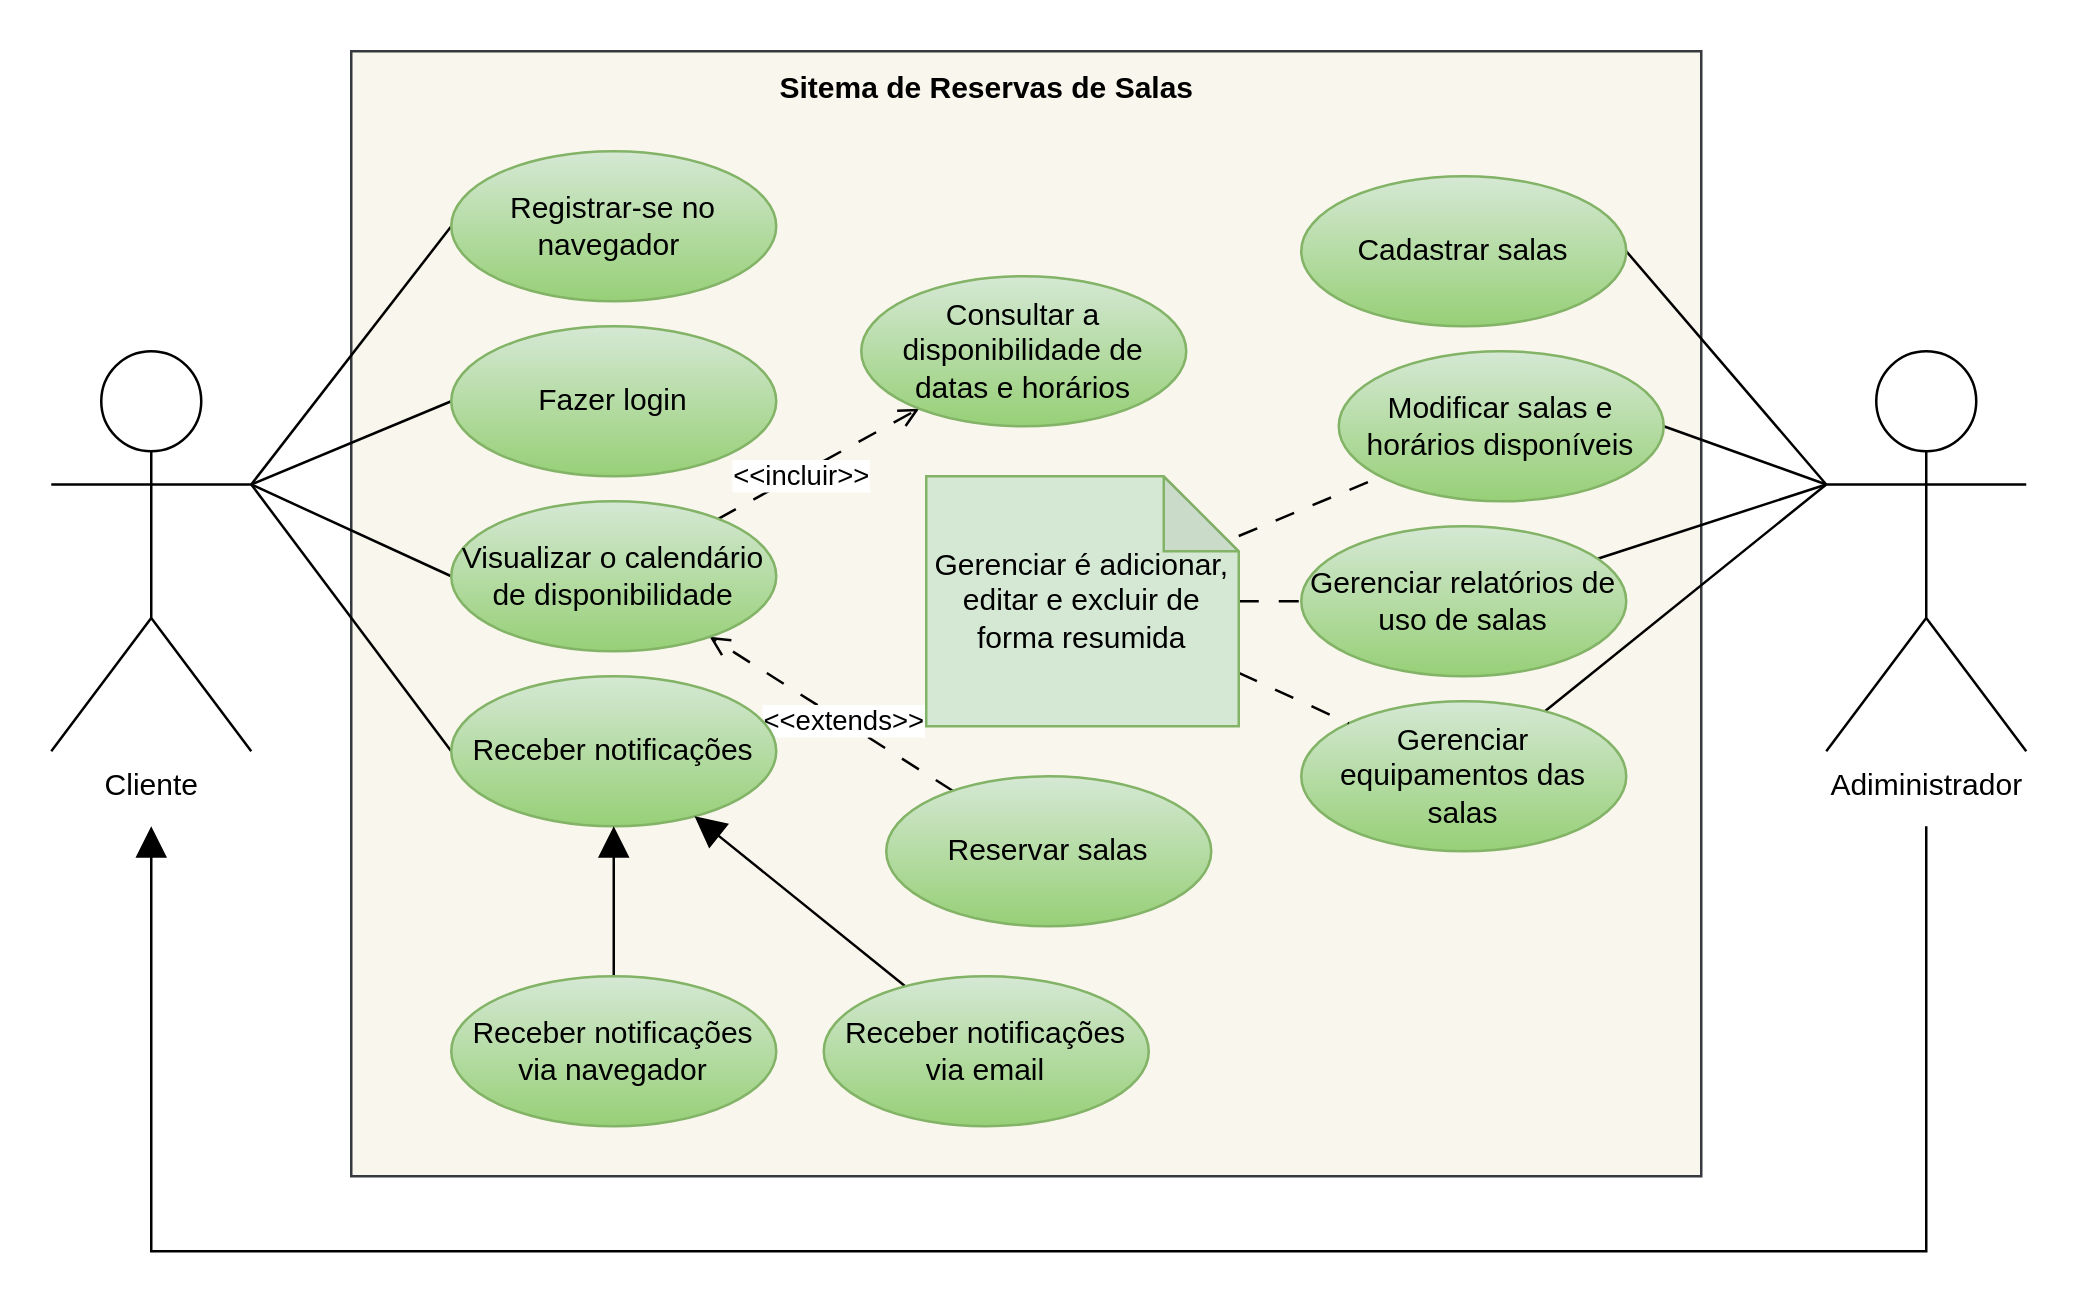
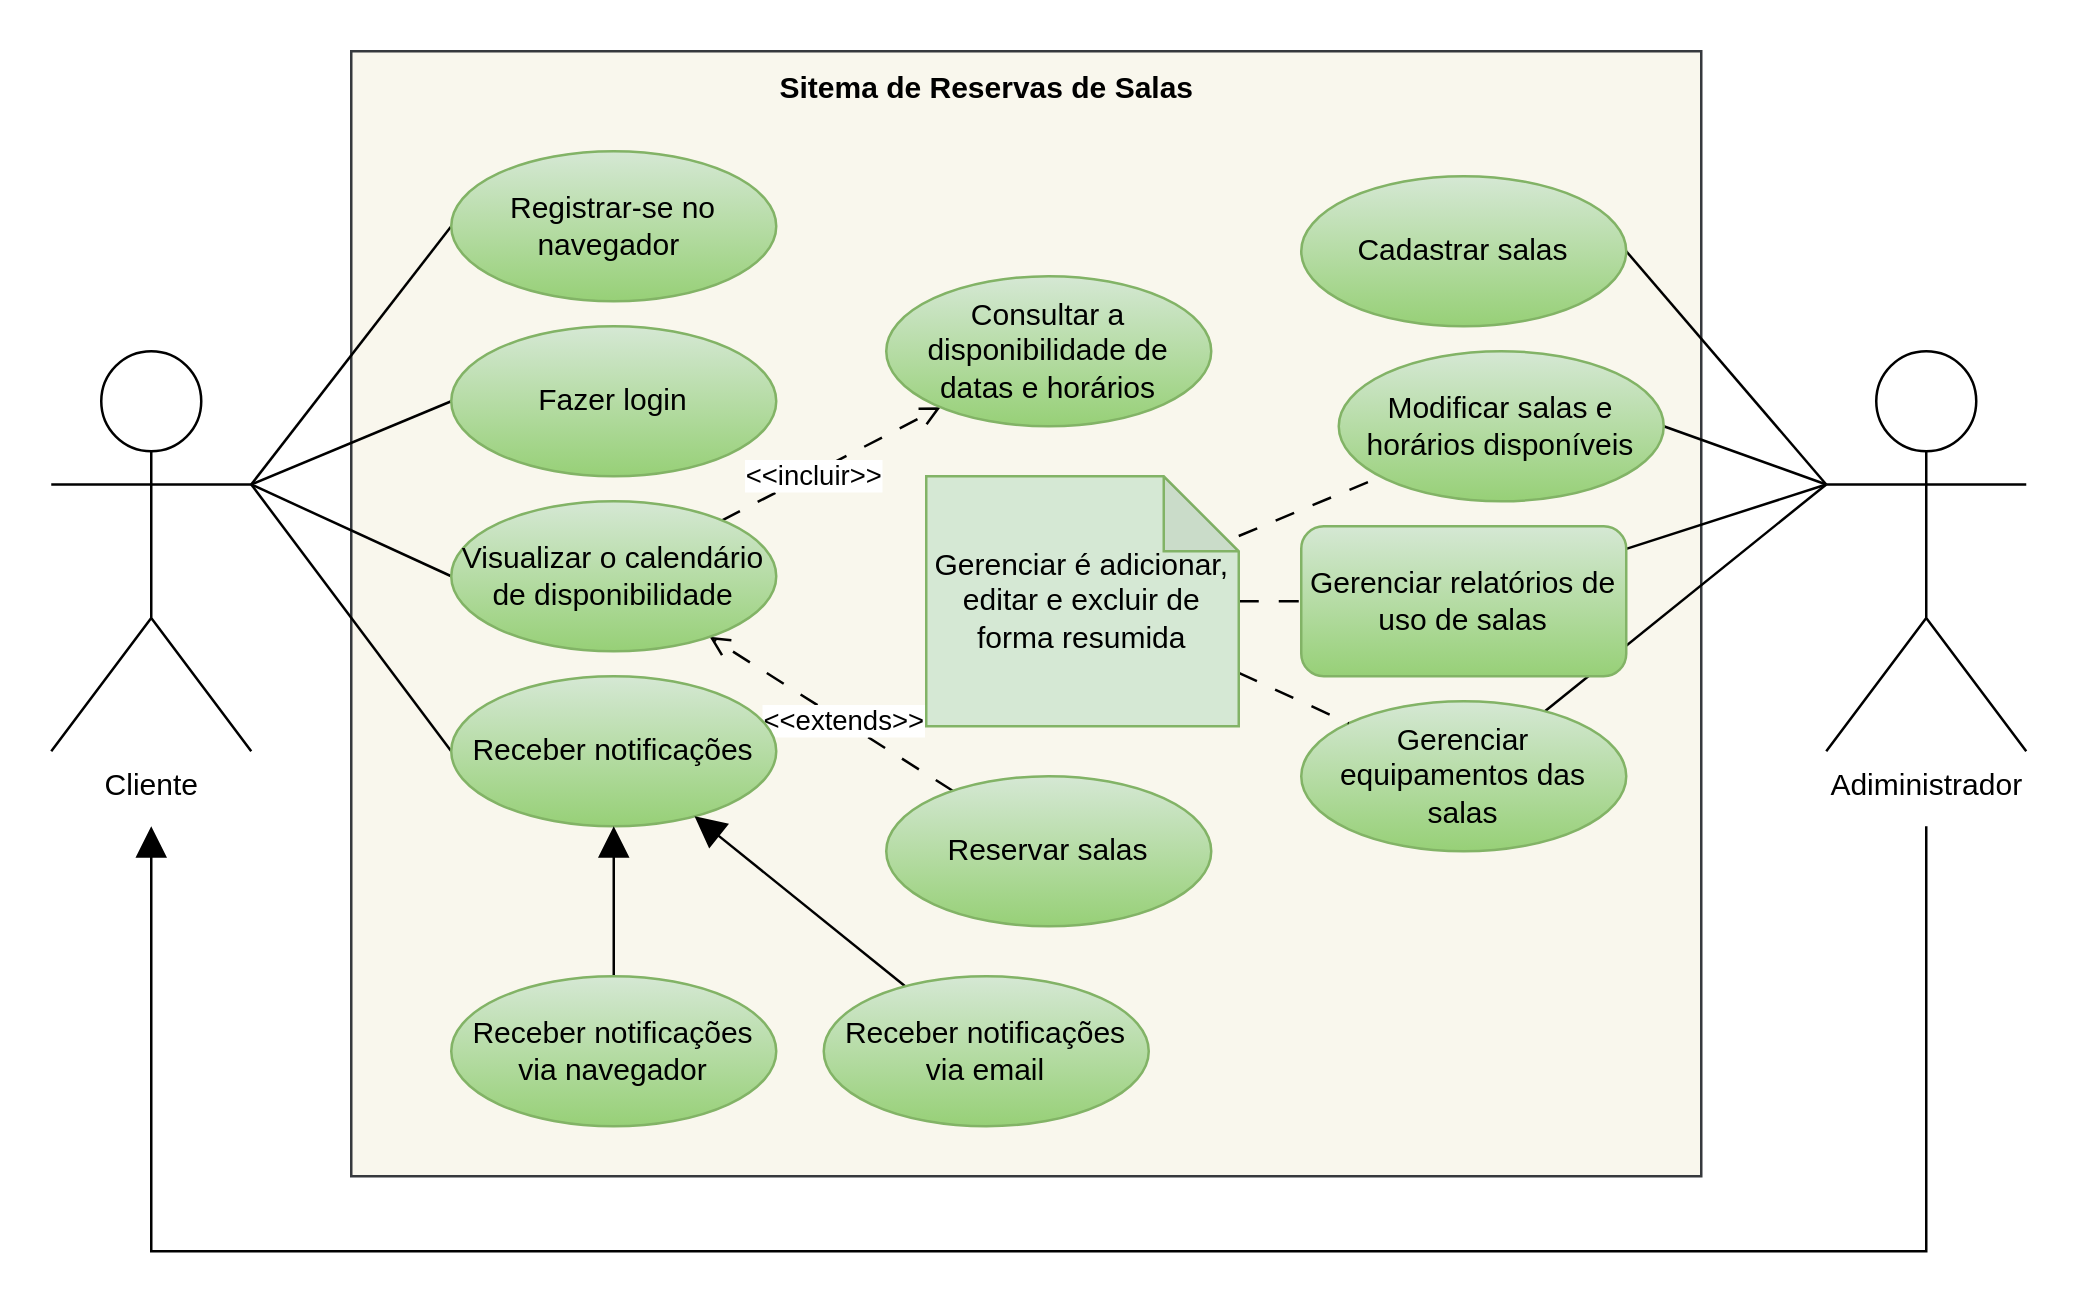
node "Consultar a disponibilidade de datas e horários": moved (1024, 351) -> (1049, 351)
node "Gerenciar relatórios de uso de salas": shape ellipse -> rounded rectangle
